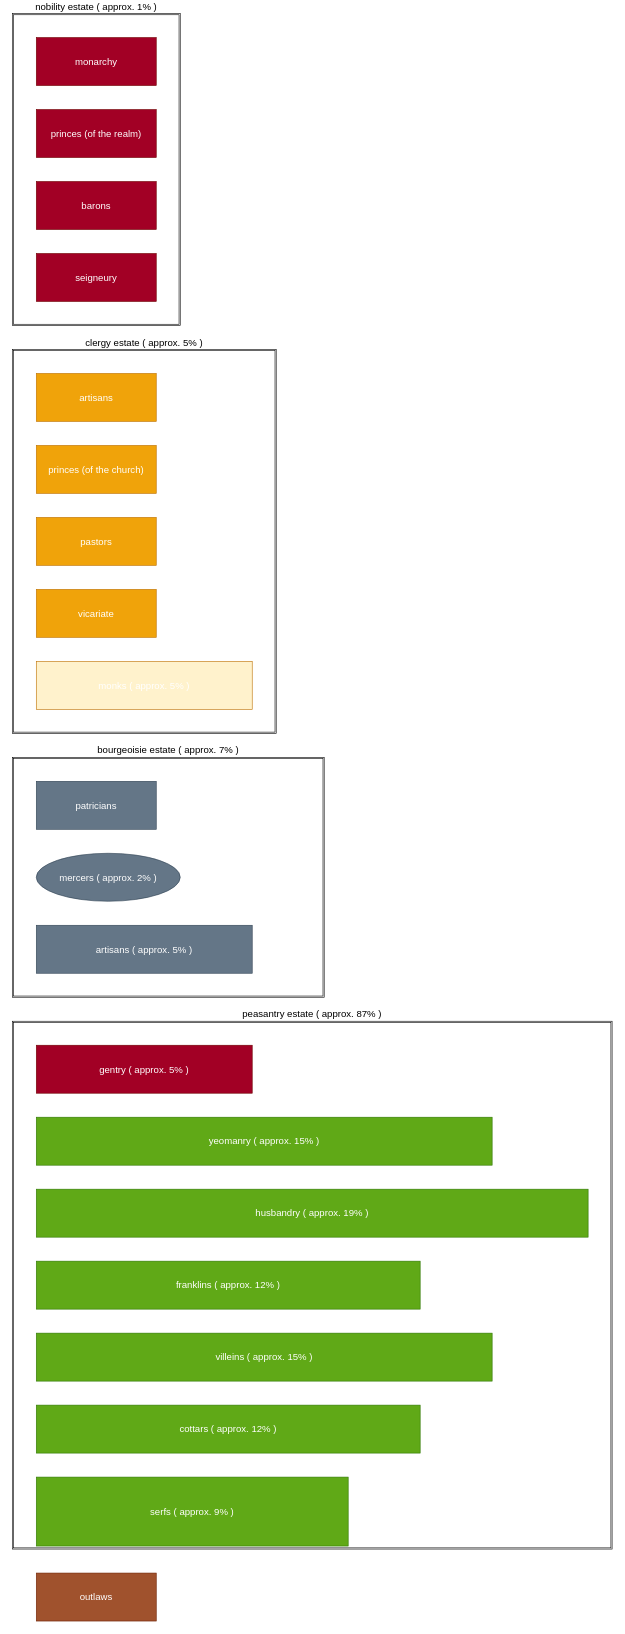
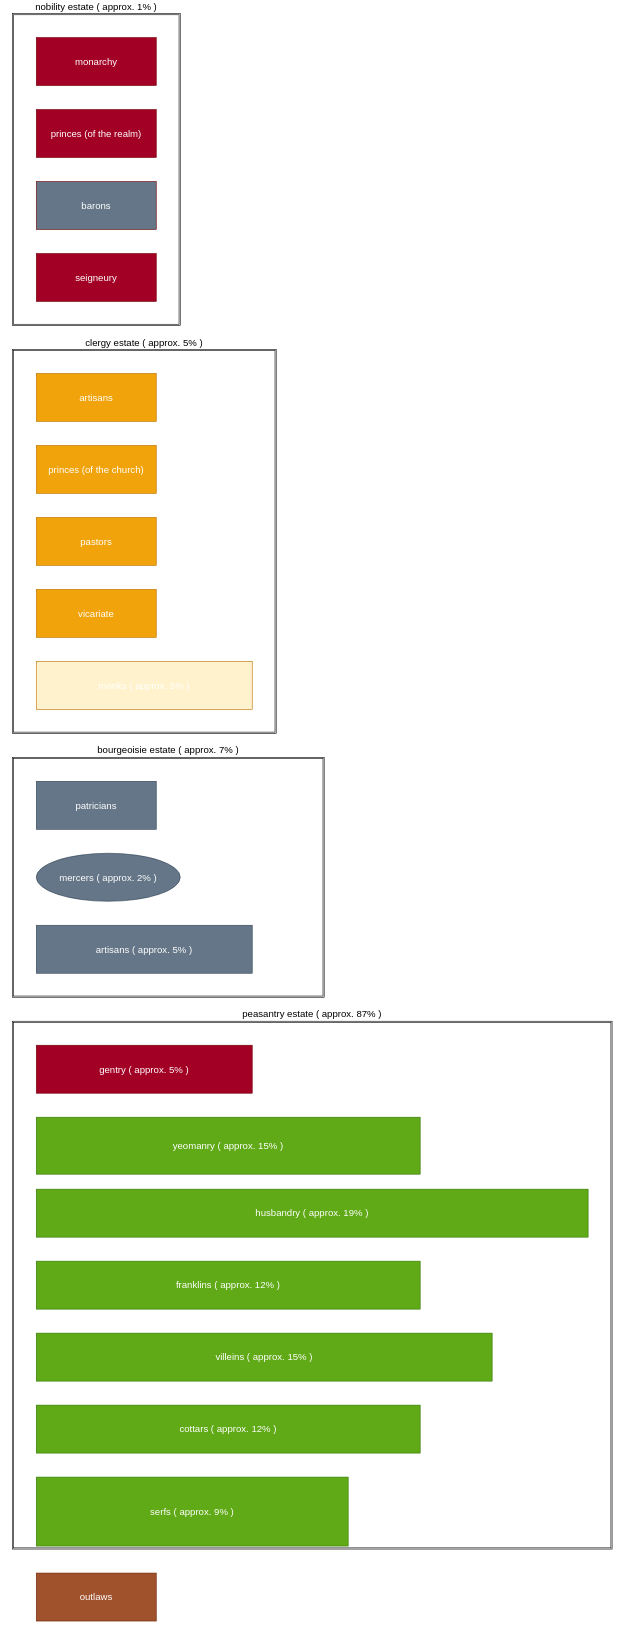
node "barons": fillcolor #a20025 -> #647687
node "yeomanry ( approx. 15% )": size 456x48 -> 384x57
